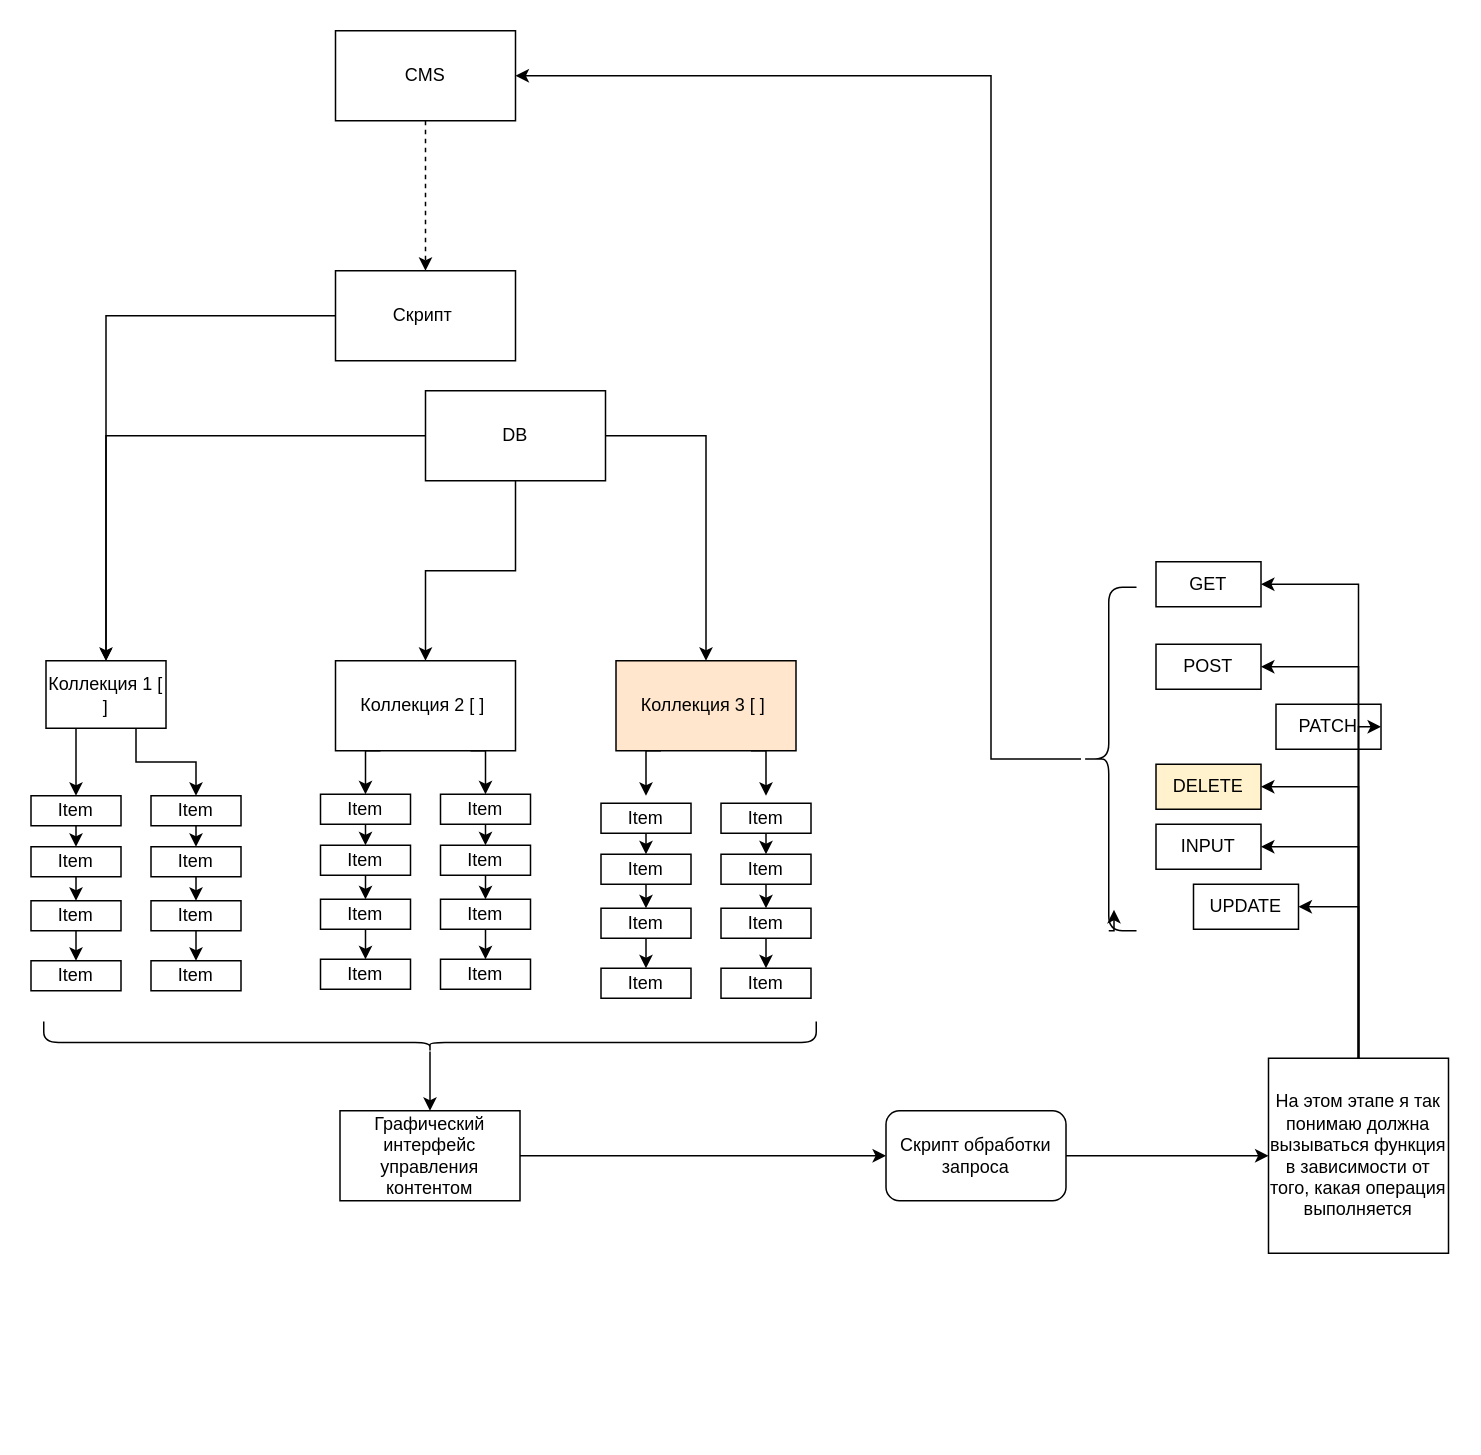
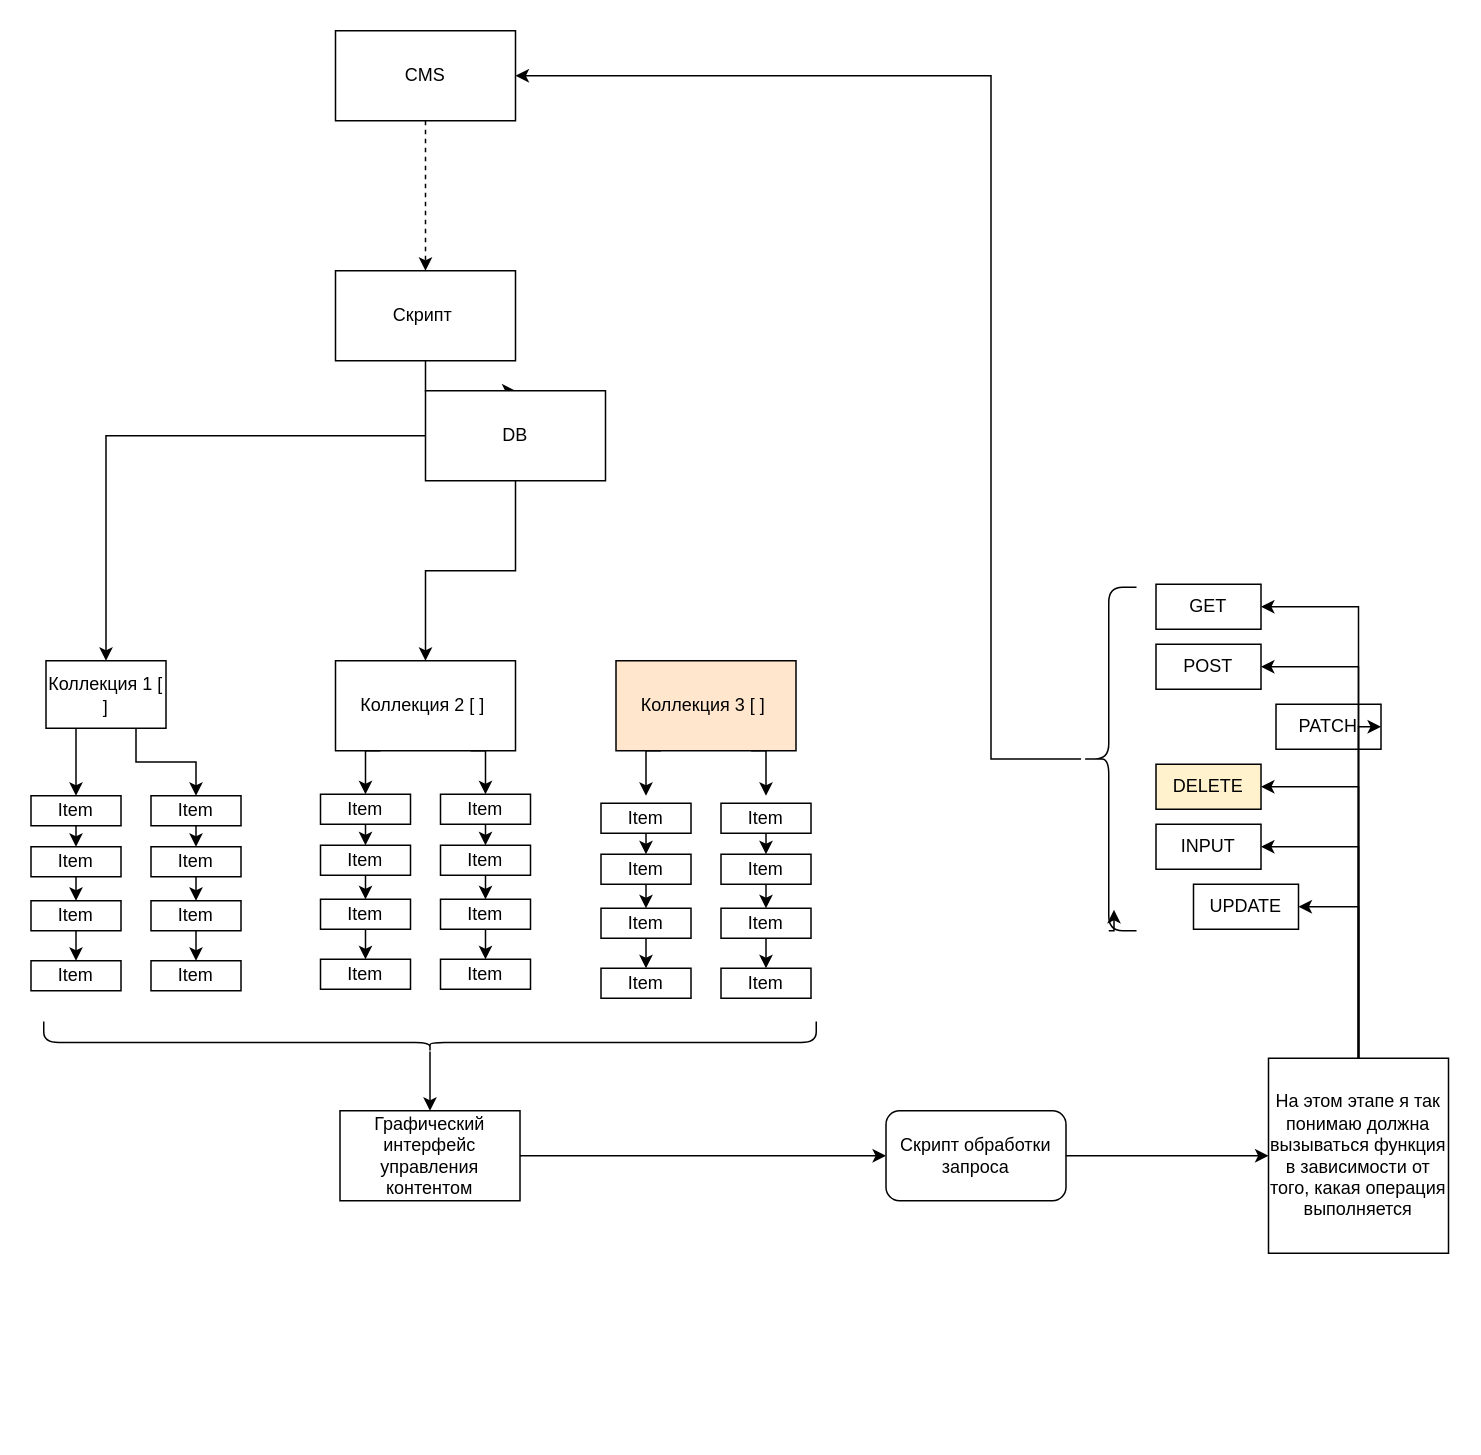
edge "Скрипт" -> "Коллекция 1 [ ]": now "Скрипт" -> "DB"
edge "DB" -> "Коллекция 1 [ ]": arrowhead open -> classic
edge "DB" -> "Коллекция 3 [ ]": removed
node "GET": moved (1208, 584) -> (1208, 607)
